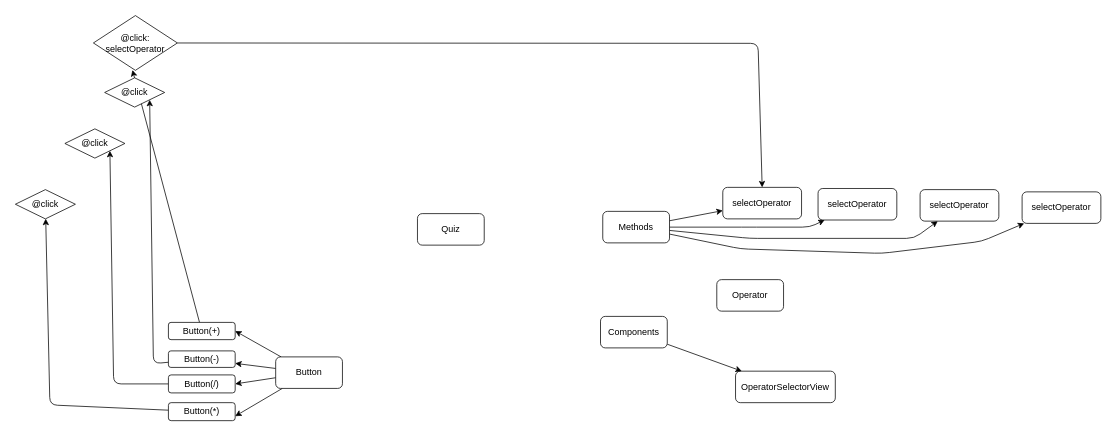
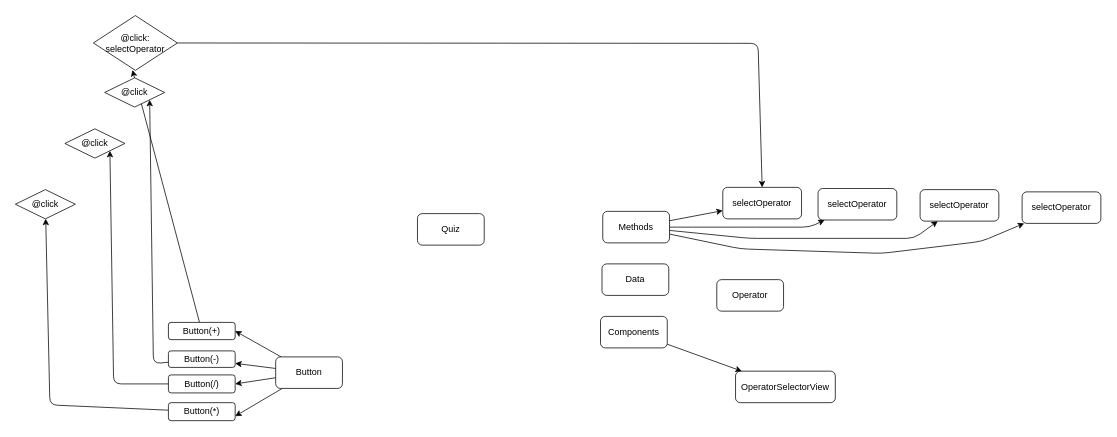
node "Data": added
